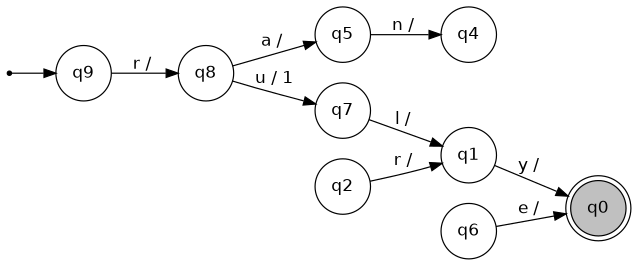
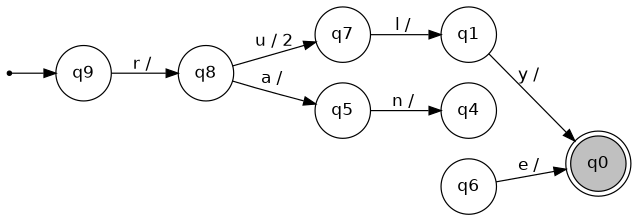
edge "q8" -> "q7": label "u / 1" -> "u / 2"
node "q2": removed
